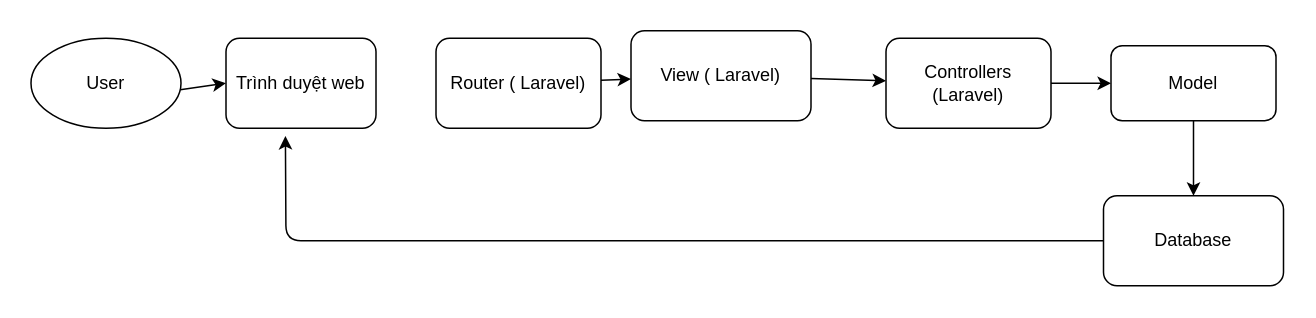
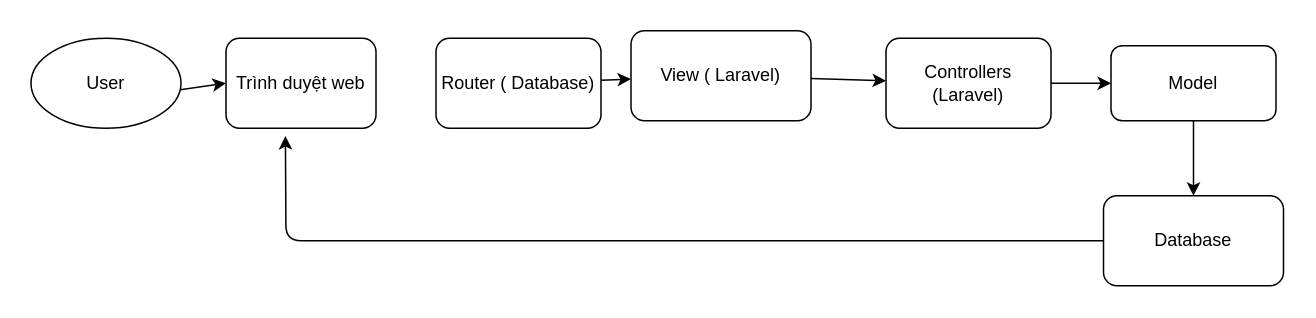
node "Router ( Laravel)": label "Router ( Laravel)" -> "Router ( Database)"
